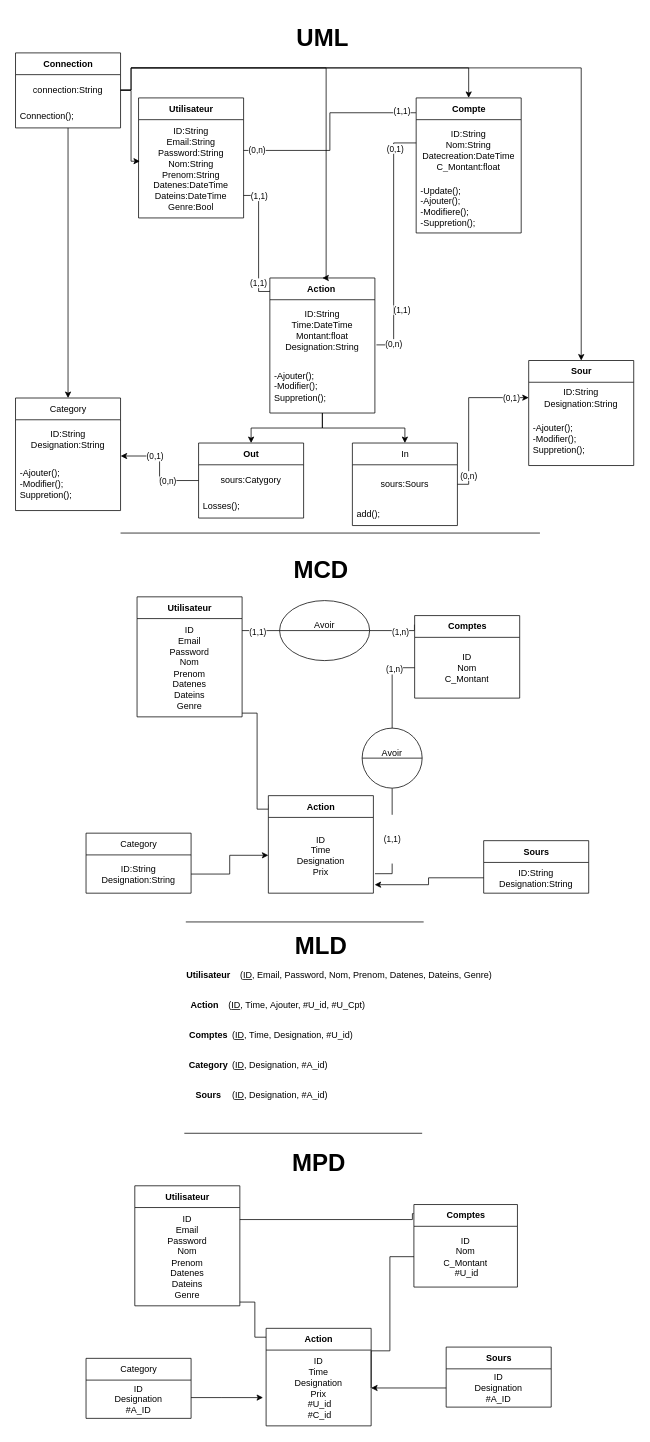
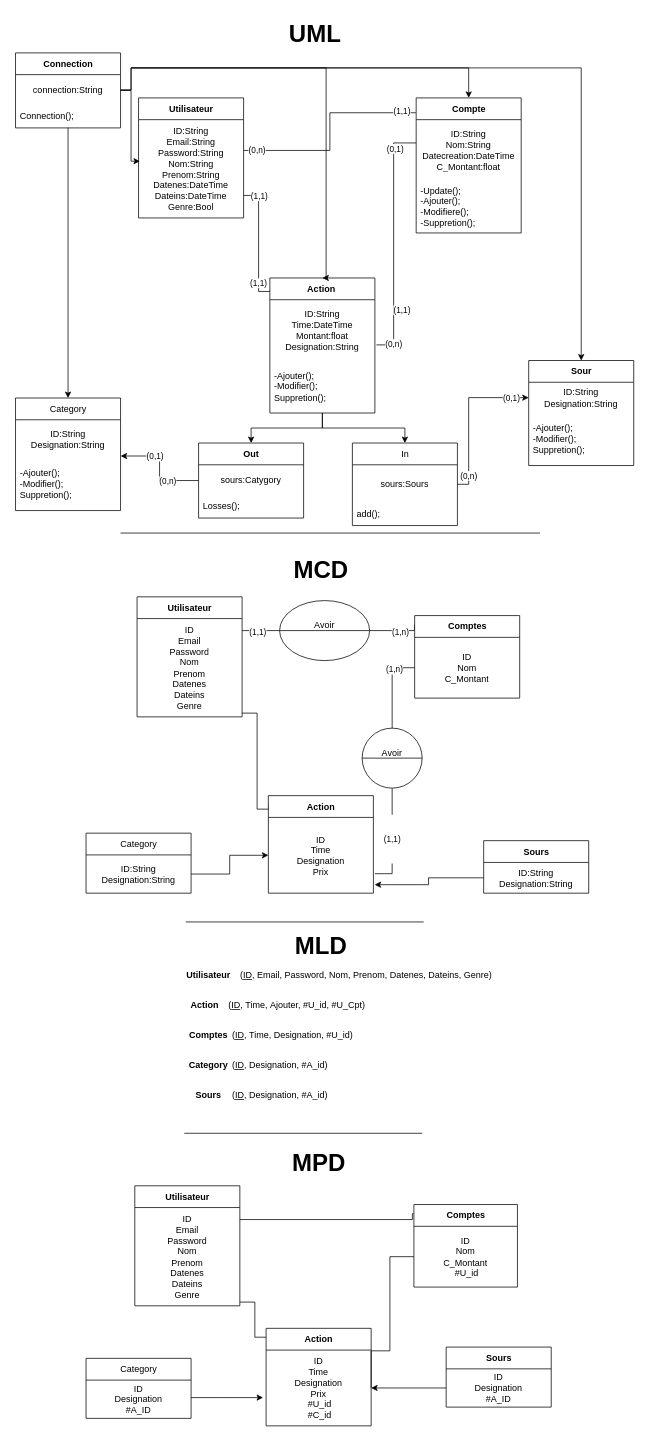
node "UML": moved (322, 38) -> (315, 34)
